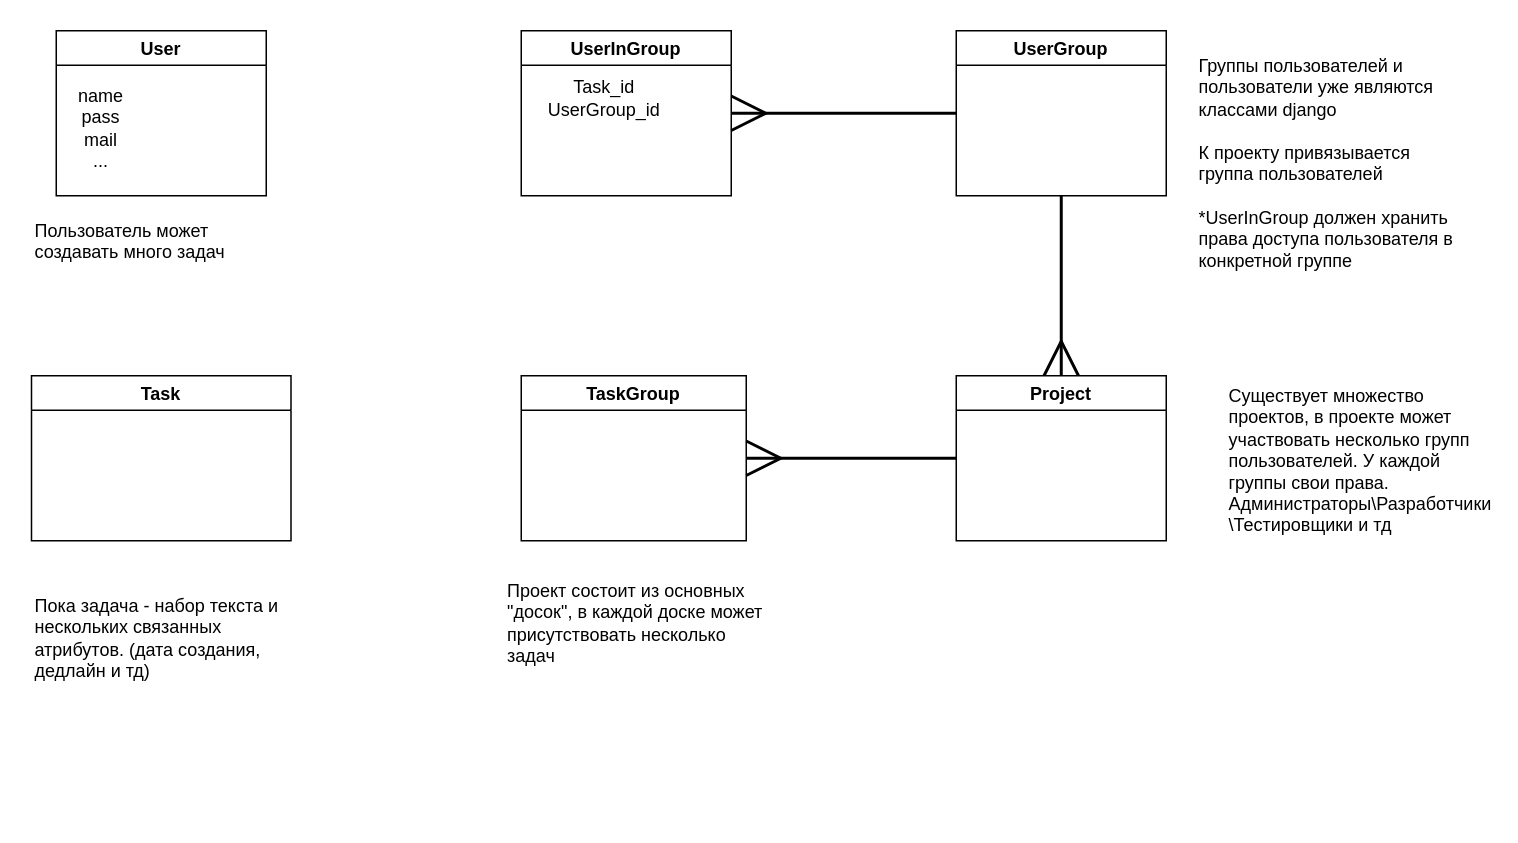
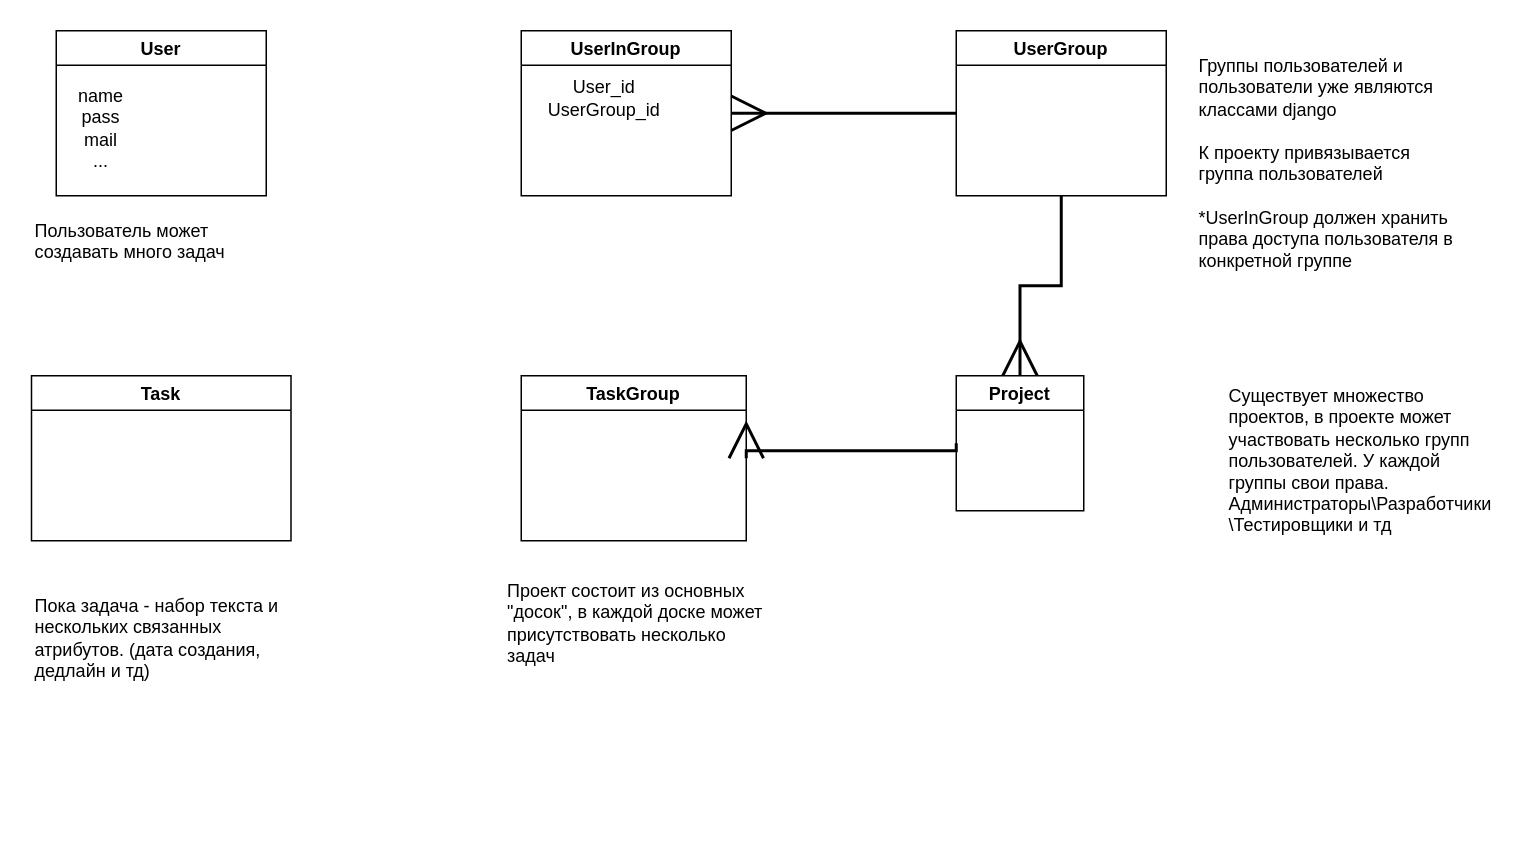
node "Task_id UserGroup_id": label "Task_id UserGroup_id" -> "User_id UserGroup_id"
node "Project": size 210x165 -> 128x135
